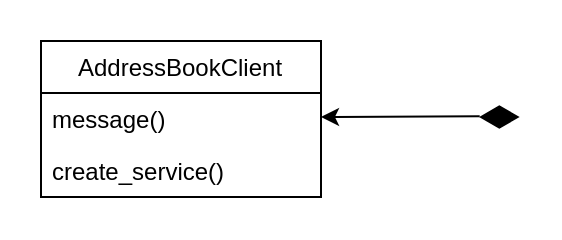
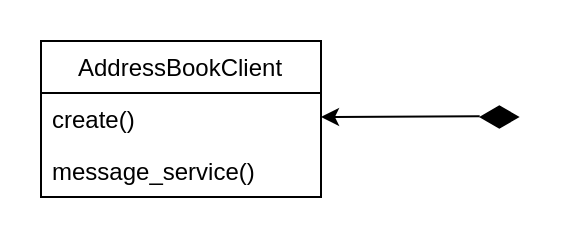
node "message()": label "message()" -> "create()"
node "create_service()": label "create_service()" -> "message_service()"
